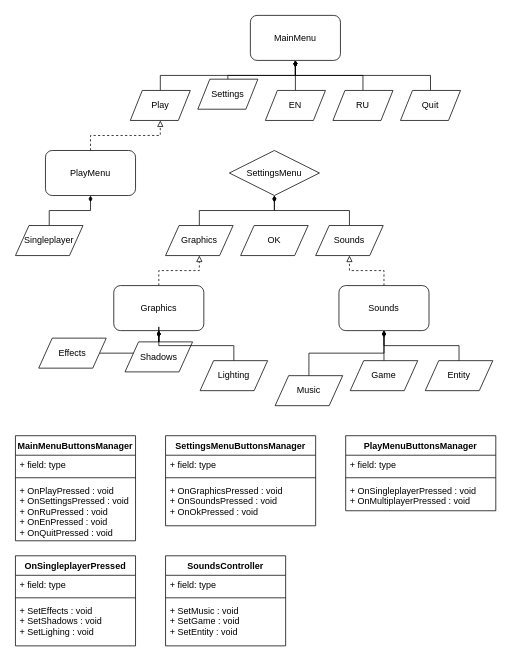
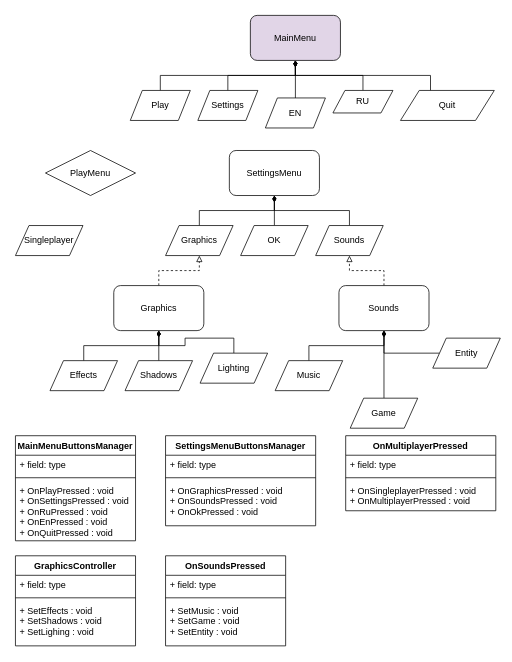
node "MainMenu": fillcolor #ffffff -> #e1d5e7
node "Settings": moved (228, 94) -> (228, 105)
node "EN": moved (295, 105) -> (295, 113)
node "RU": size 60x30 -> 60x23
node "Quit": size 60x30 -> 94x30
edge "PlayMenu" -> "Play": removed
node "PlayMenu": shape rounded rectangle -> diamond
node "SettingsMenu": shape diamond -> rounded rectangle
edge "Singleplayer" -> "PlayMenu": removed
edge "OK" -> "SettingsMenu": added
node "Effects": moved (72, 353) -> (84, 375)
node "Shadows": moved (159, 357) -> (159, 375)
node "Lighting": moved (234, 375) -> (234, 368)
node "Game": moved (384, 375) -> (384, 413)
node "Entity": moved (459, 375) -> (466, 353)
node "Music": moved (309, 390) -> (309, 375)
node "PlayMenuButtonsManager": label "PlayMenuButtonsManager" -> "OnMultiplayerPressed"
node "OnSingleplayerPressed": label "OnSingleplayerPressed" -> "GraphicsController"
node "SoundsController": label "SoundsController" -> "OnSoundsPressed"
